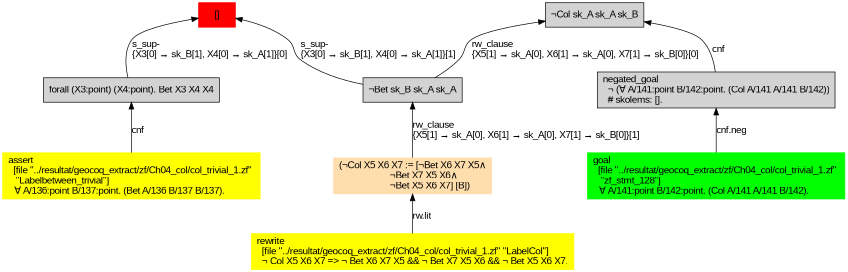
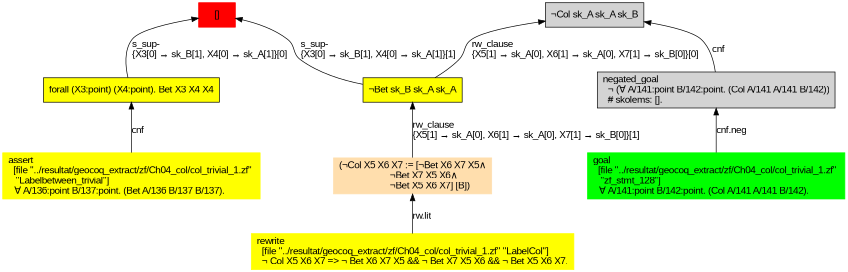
node "forall (X3:point) (X4:point). Bet X3 X4 X4": fillcolor lightgrey -> yellow
node "¬Bet sk_B sk_A sk_A": fillcolor lightgrey -> yellow
